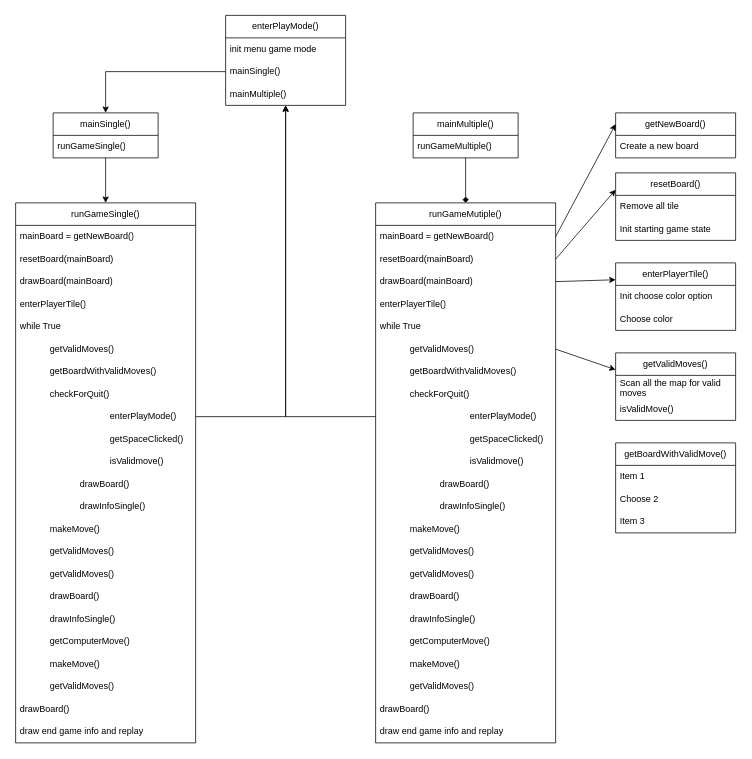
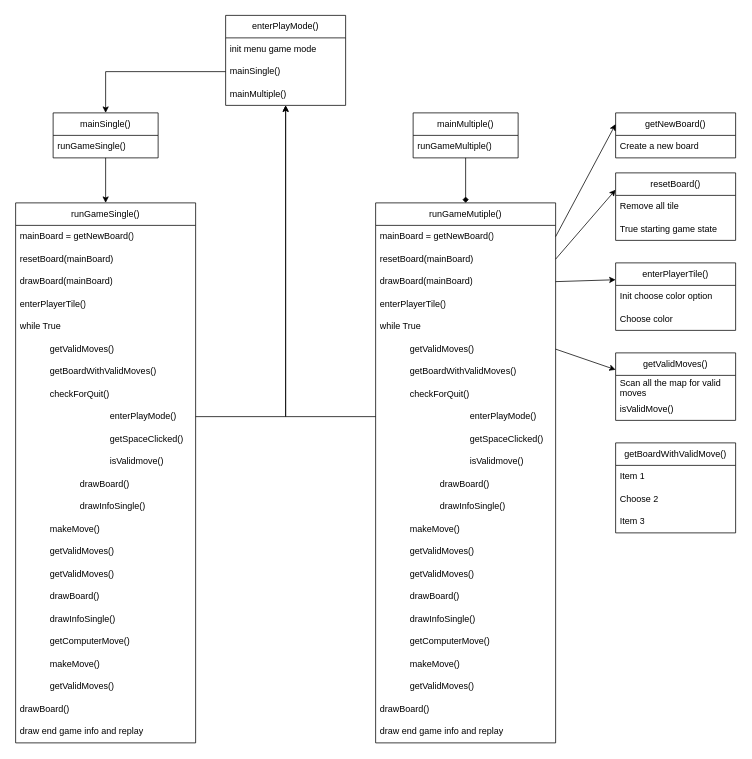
node "Init starting game state": label "Init starting game state" -> "True starting game state"
